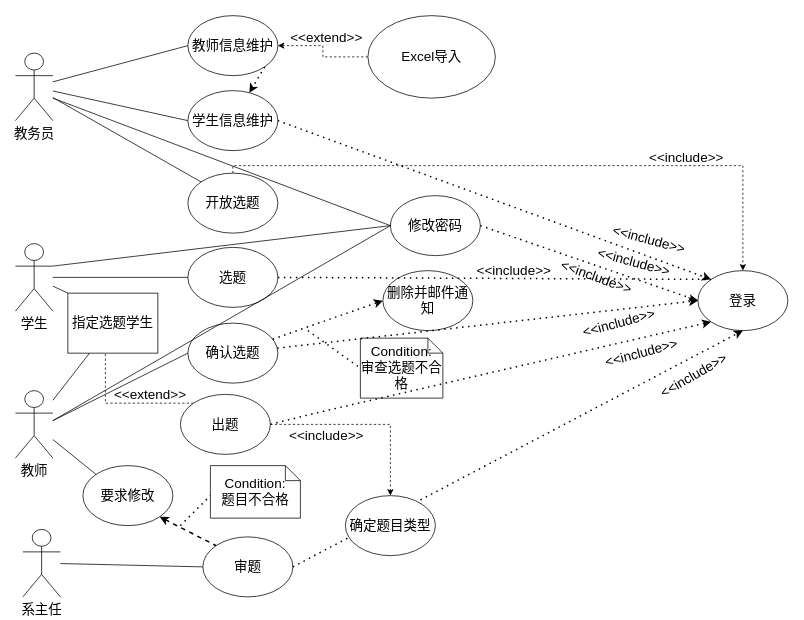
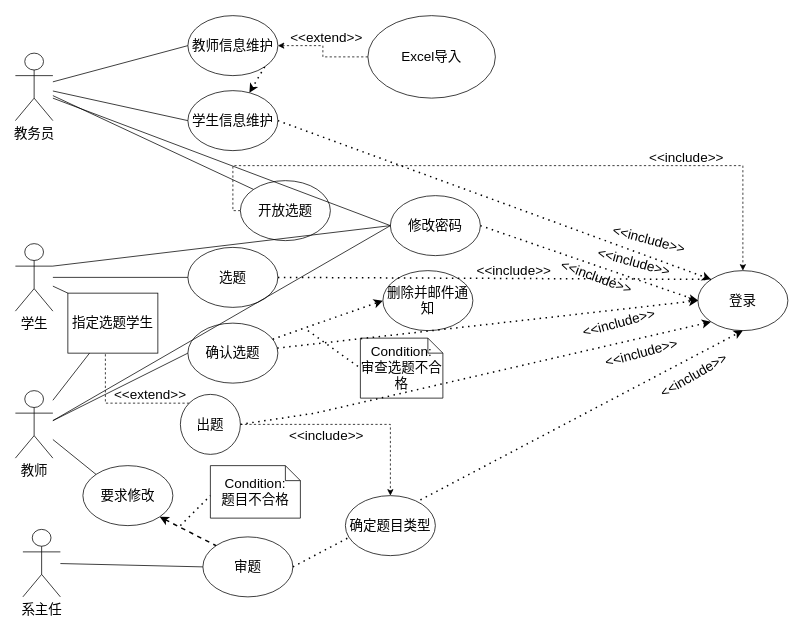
node "开放选题": moved (233, 203) -> (285, 210)
node "出题": size 90x60 -> 60x60
